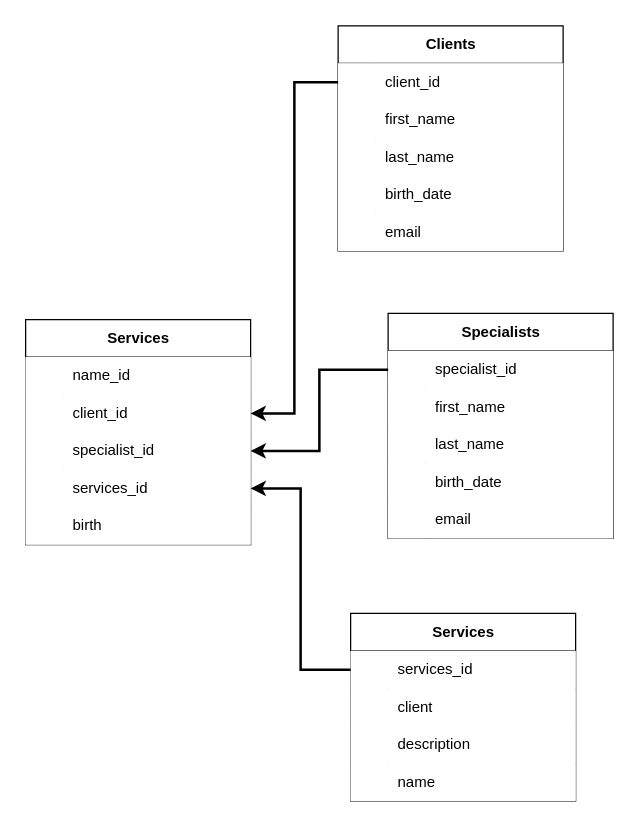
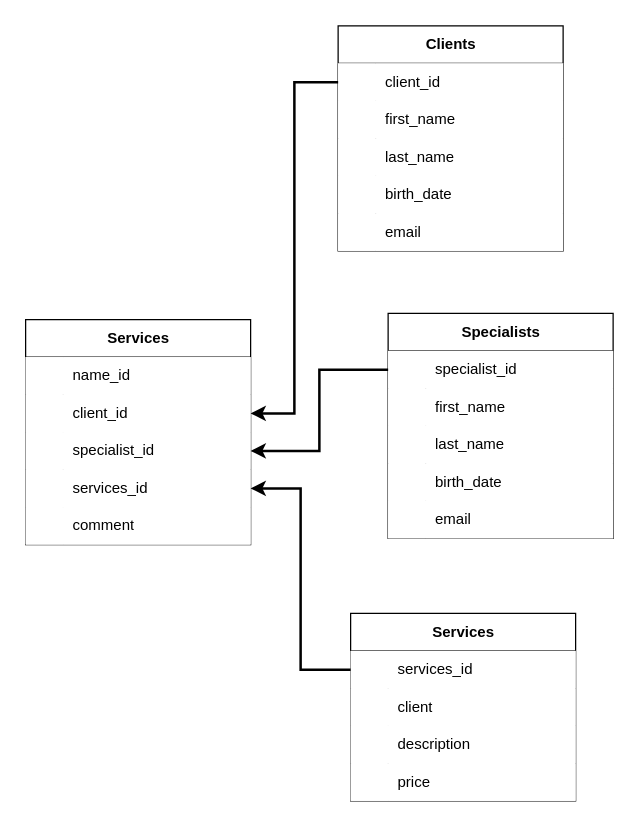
node "birth": label "birth" -> "comment"
node "name": label "name" -> "price"
